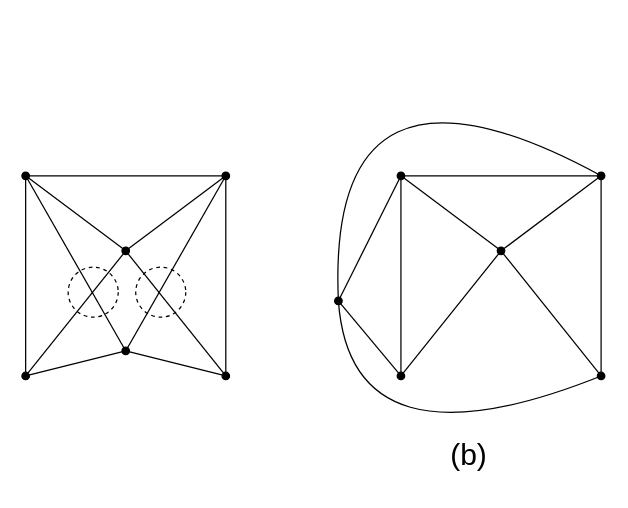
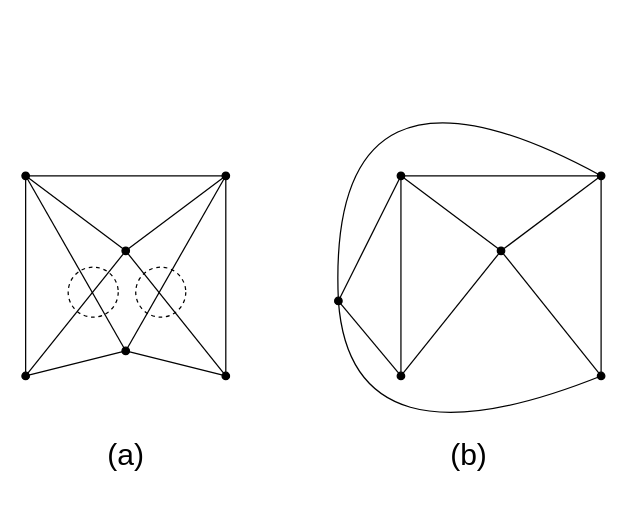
node "(a)": added
